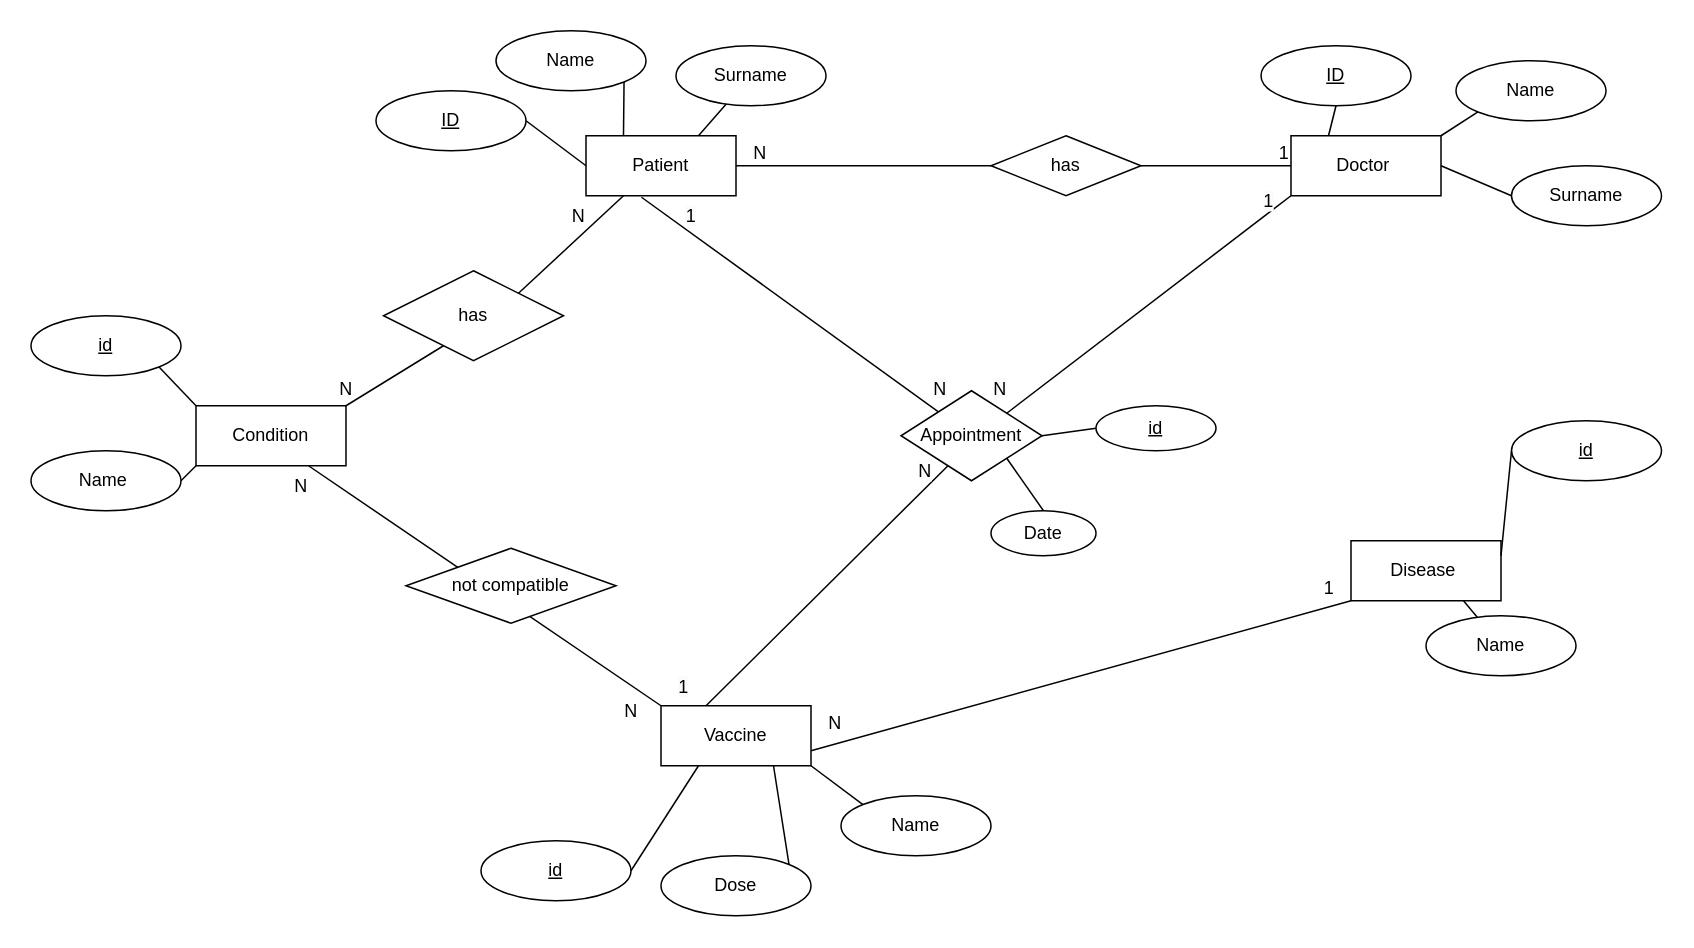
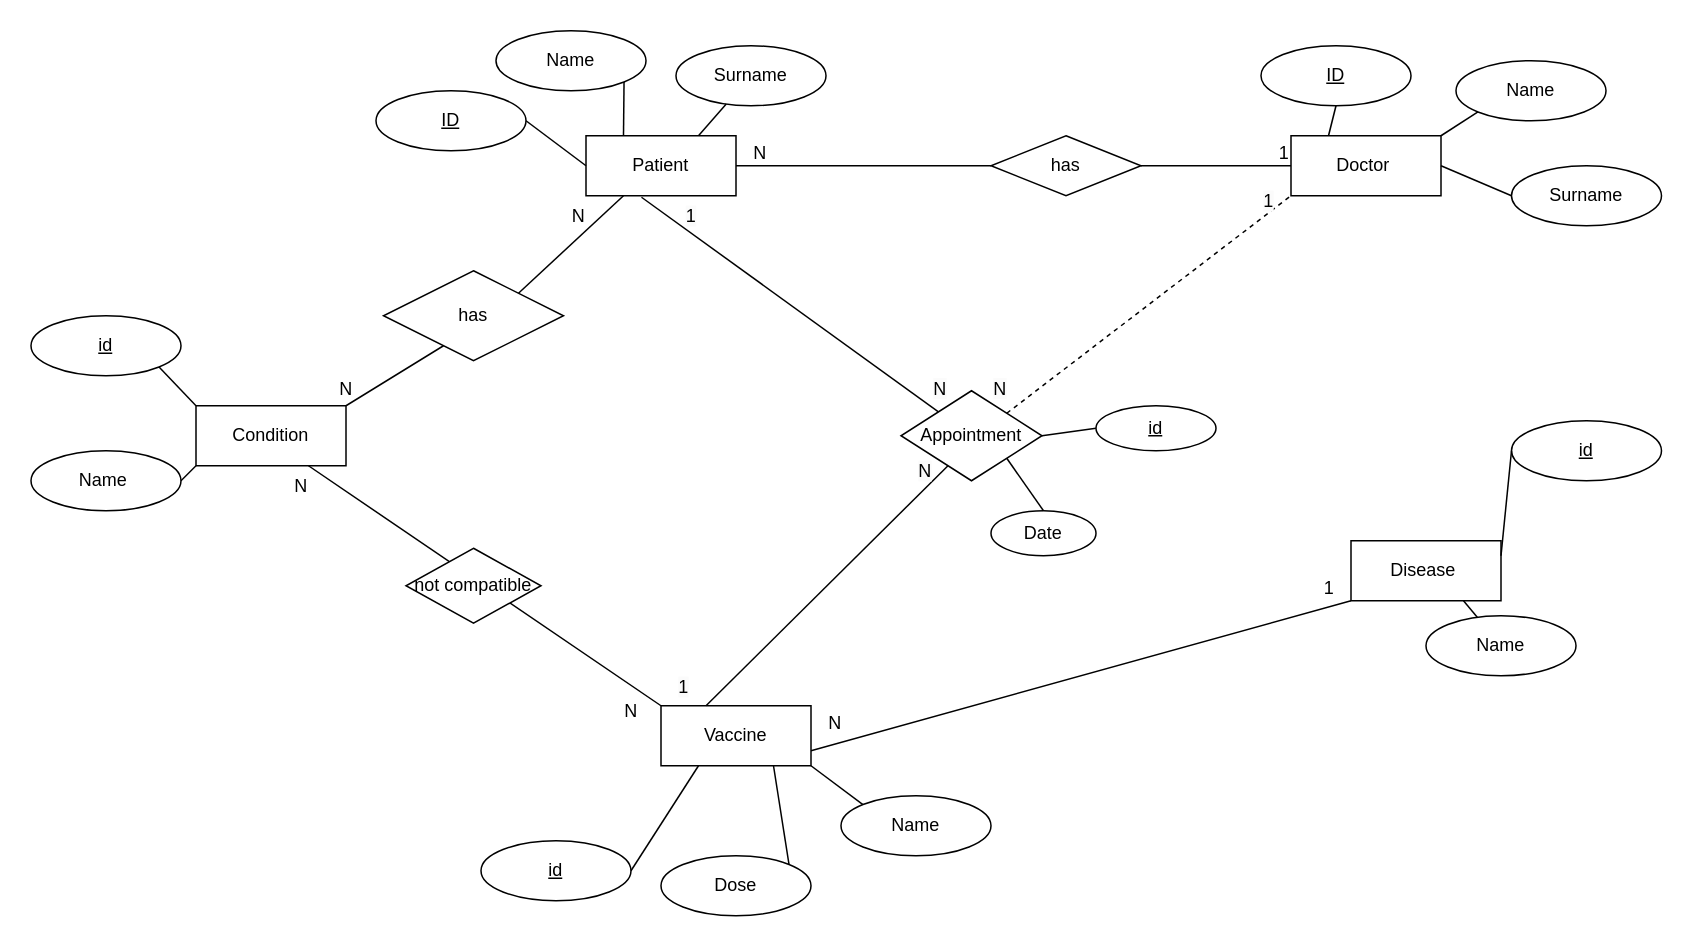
edge "Doctor" -- "Appointment": style solid -> dashed
node "not compatible": size 210x75 -> 135x75
